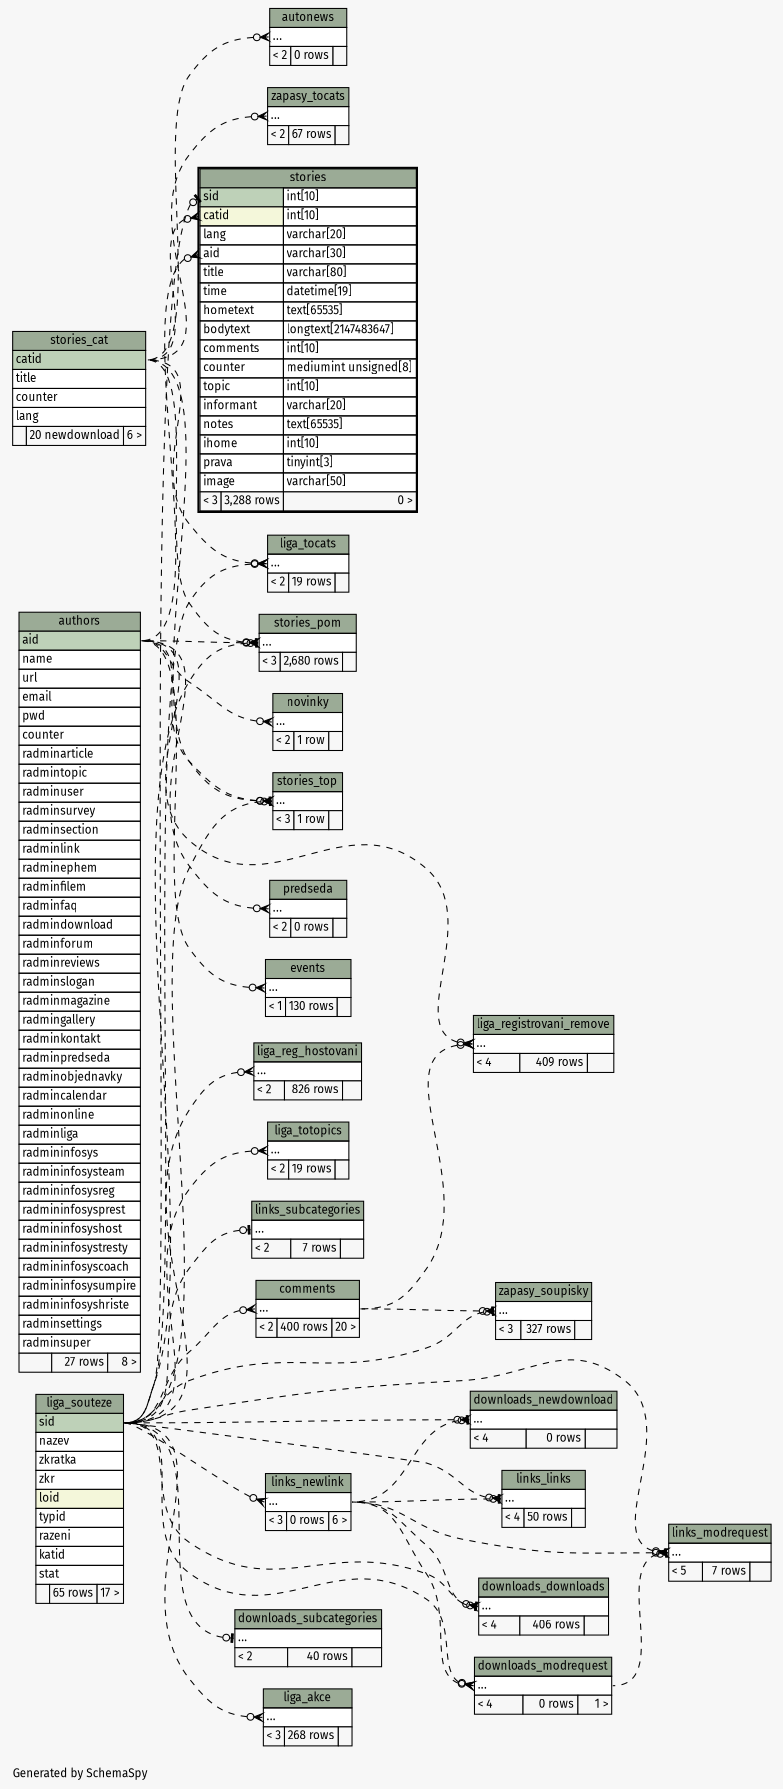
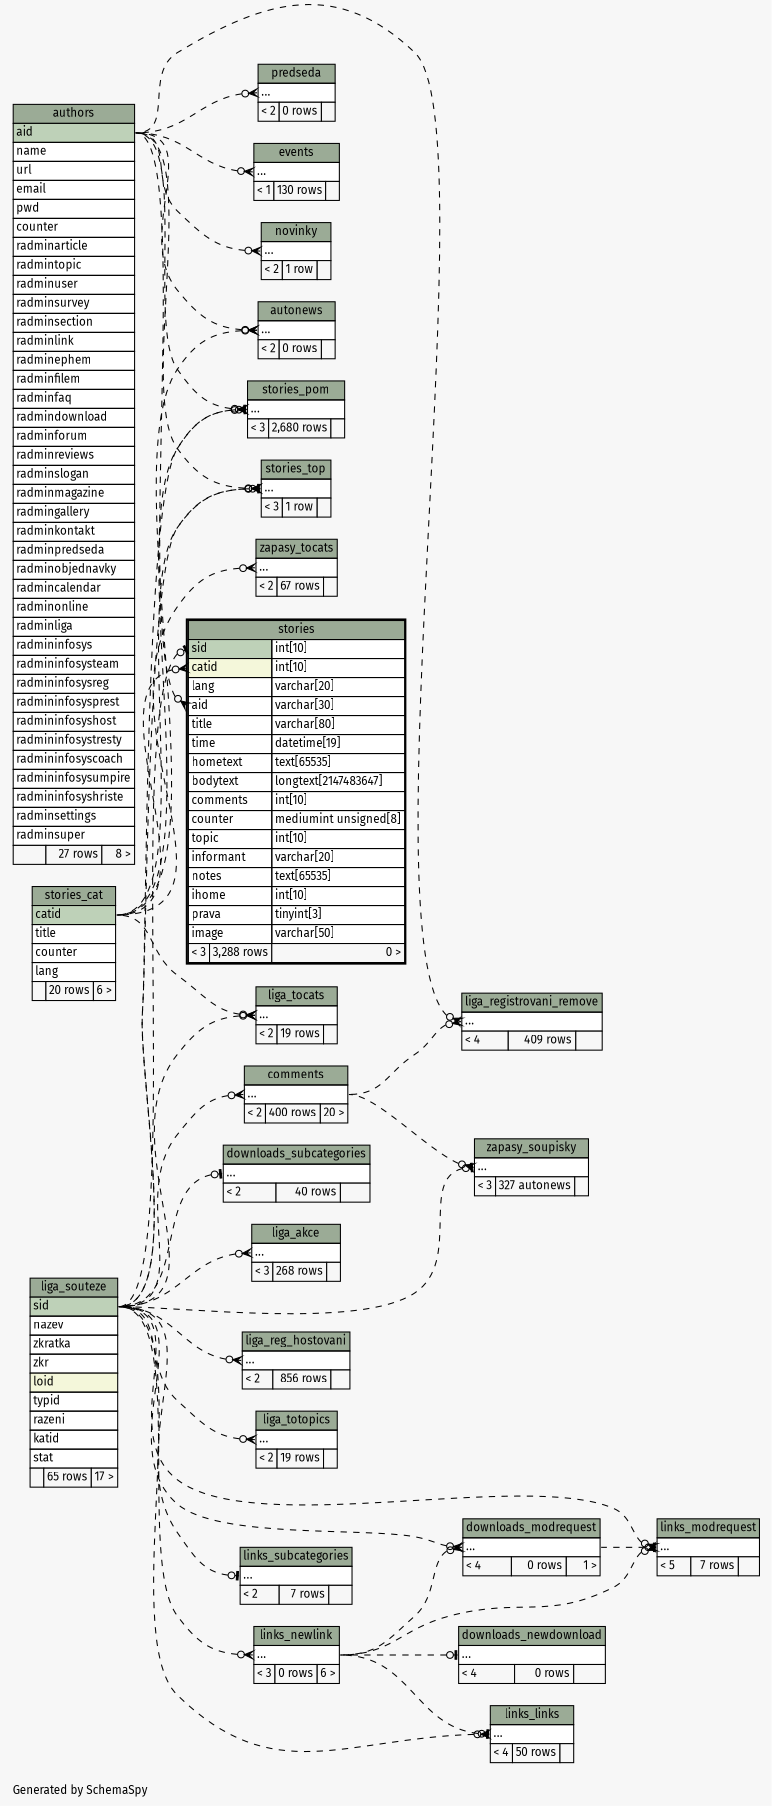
edge "authors" -> "autonews": added
node "stories_cat": text "20 newdownload" -> "20 rows"
node "liga_reg_hostovani": text "826 rows" -> "856 rows"
node "zapasy_soupisky": text "327 rows" -> "327 autonews"
edge "liga_souteze" -> "downloads_newdownload": removed
node "downloads_downloads": removed
